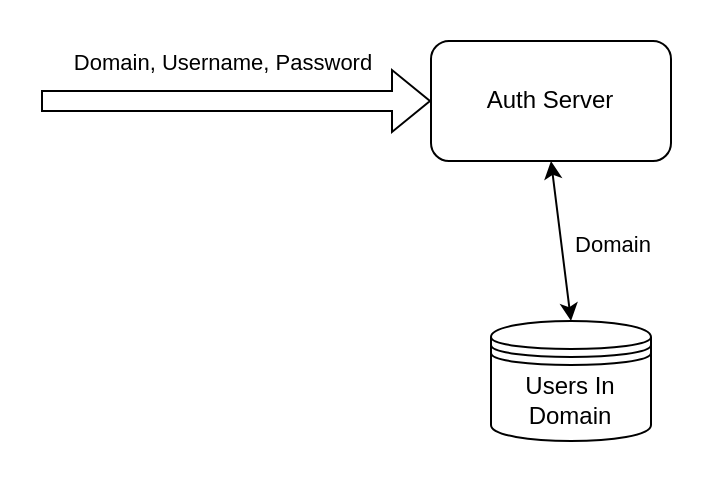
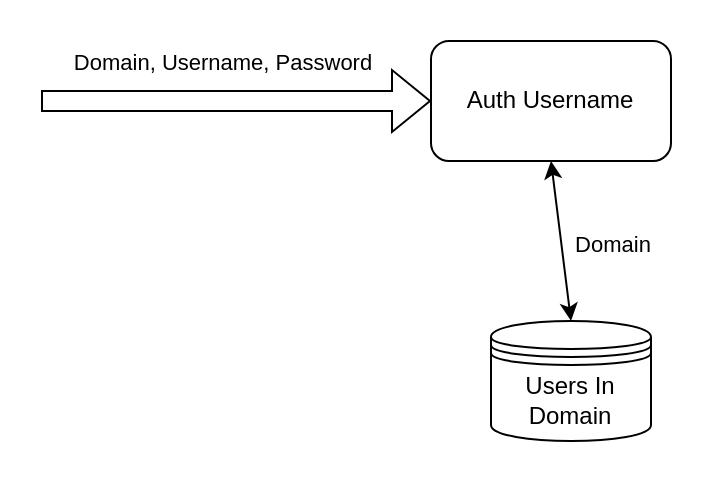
node "Auth Server": label "Auth Server" -> "Auth Username"
